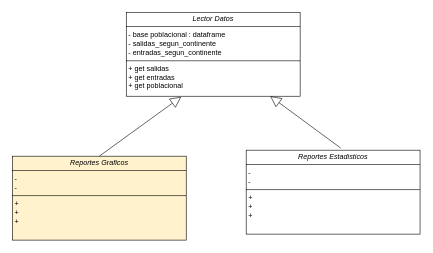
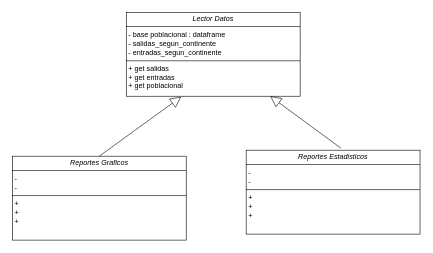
node "Reportes Graficos - - + + +": fillcolor #fff2cc -> #ffffff
